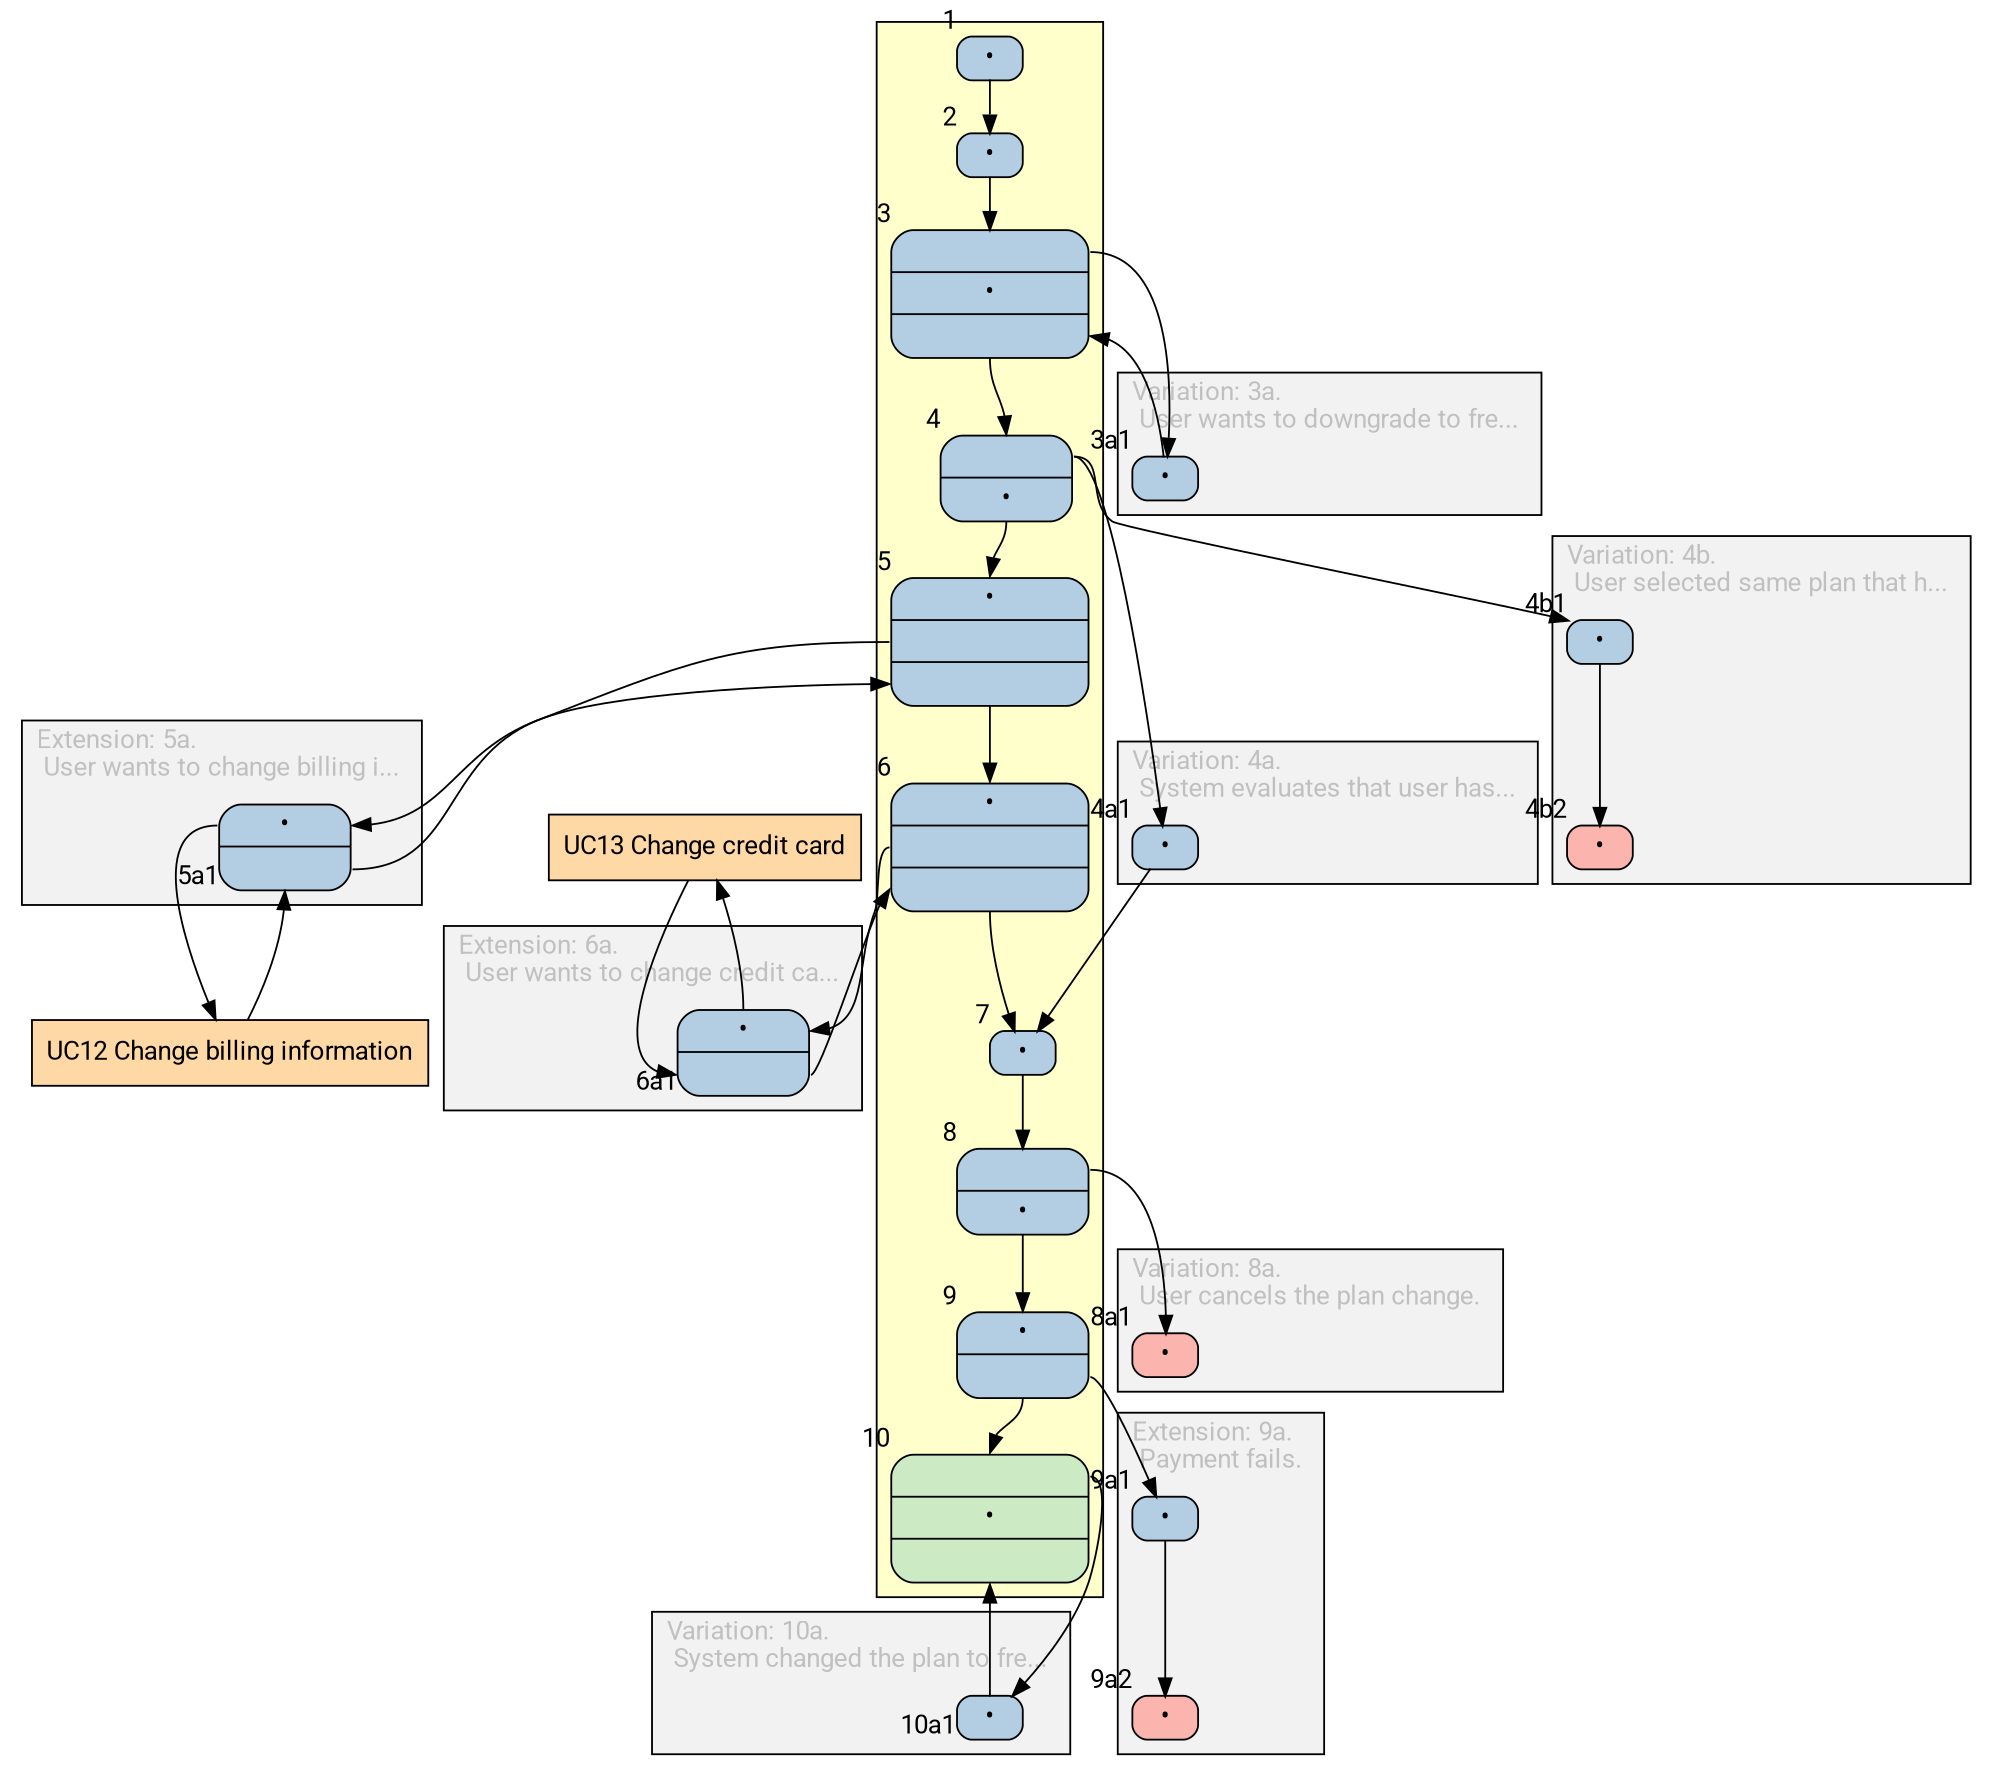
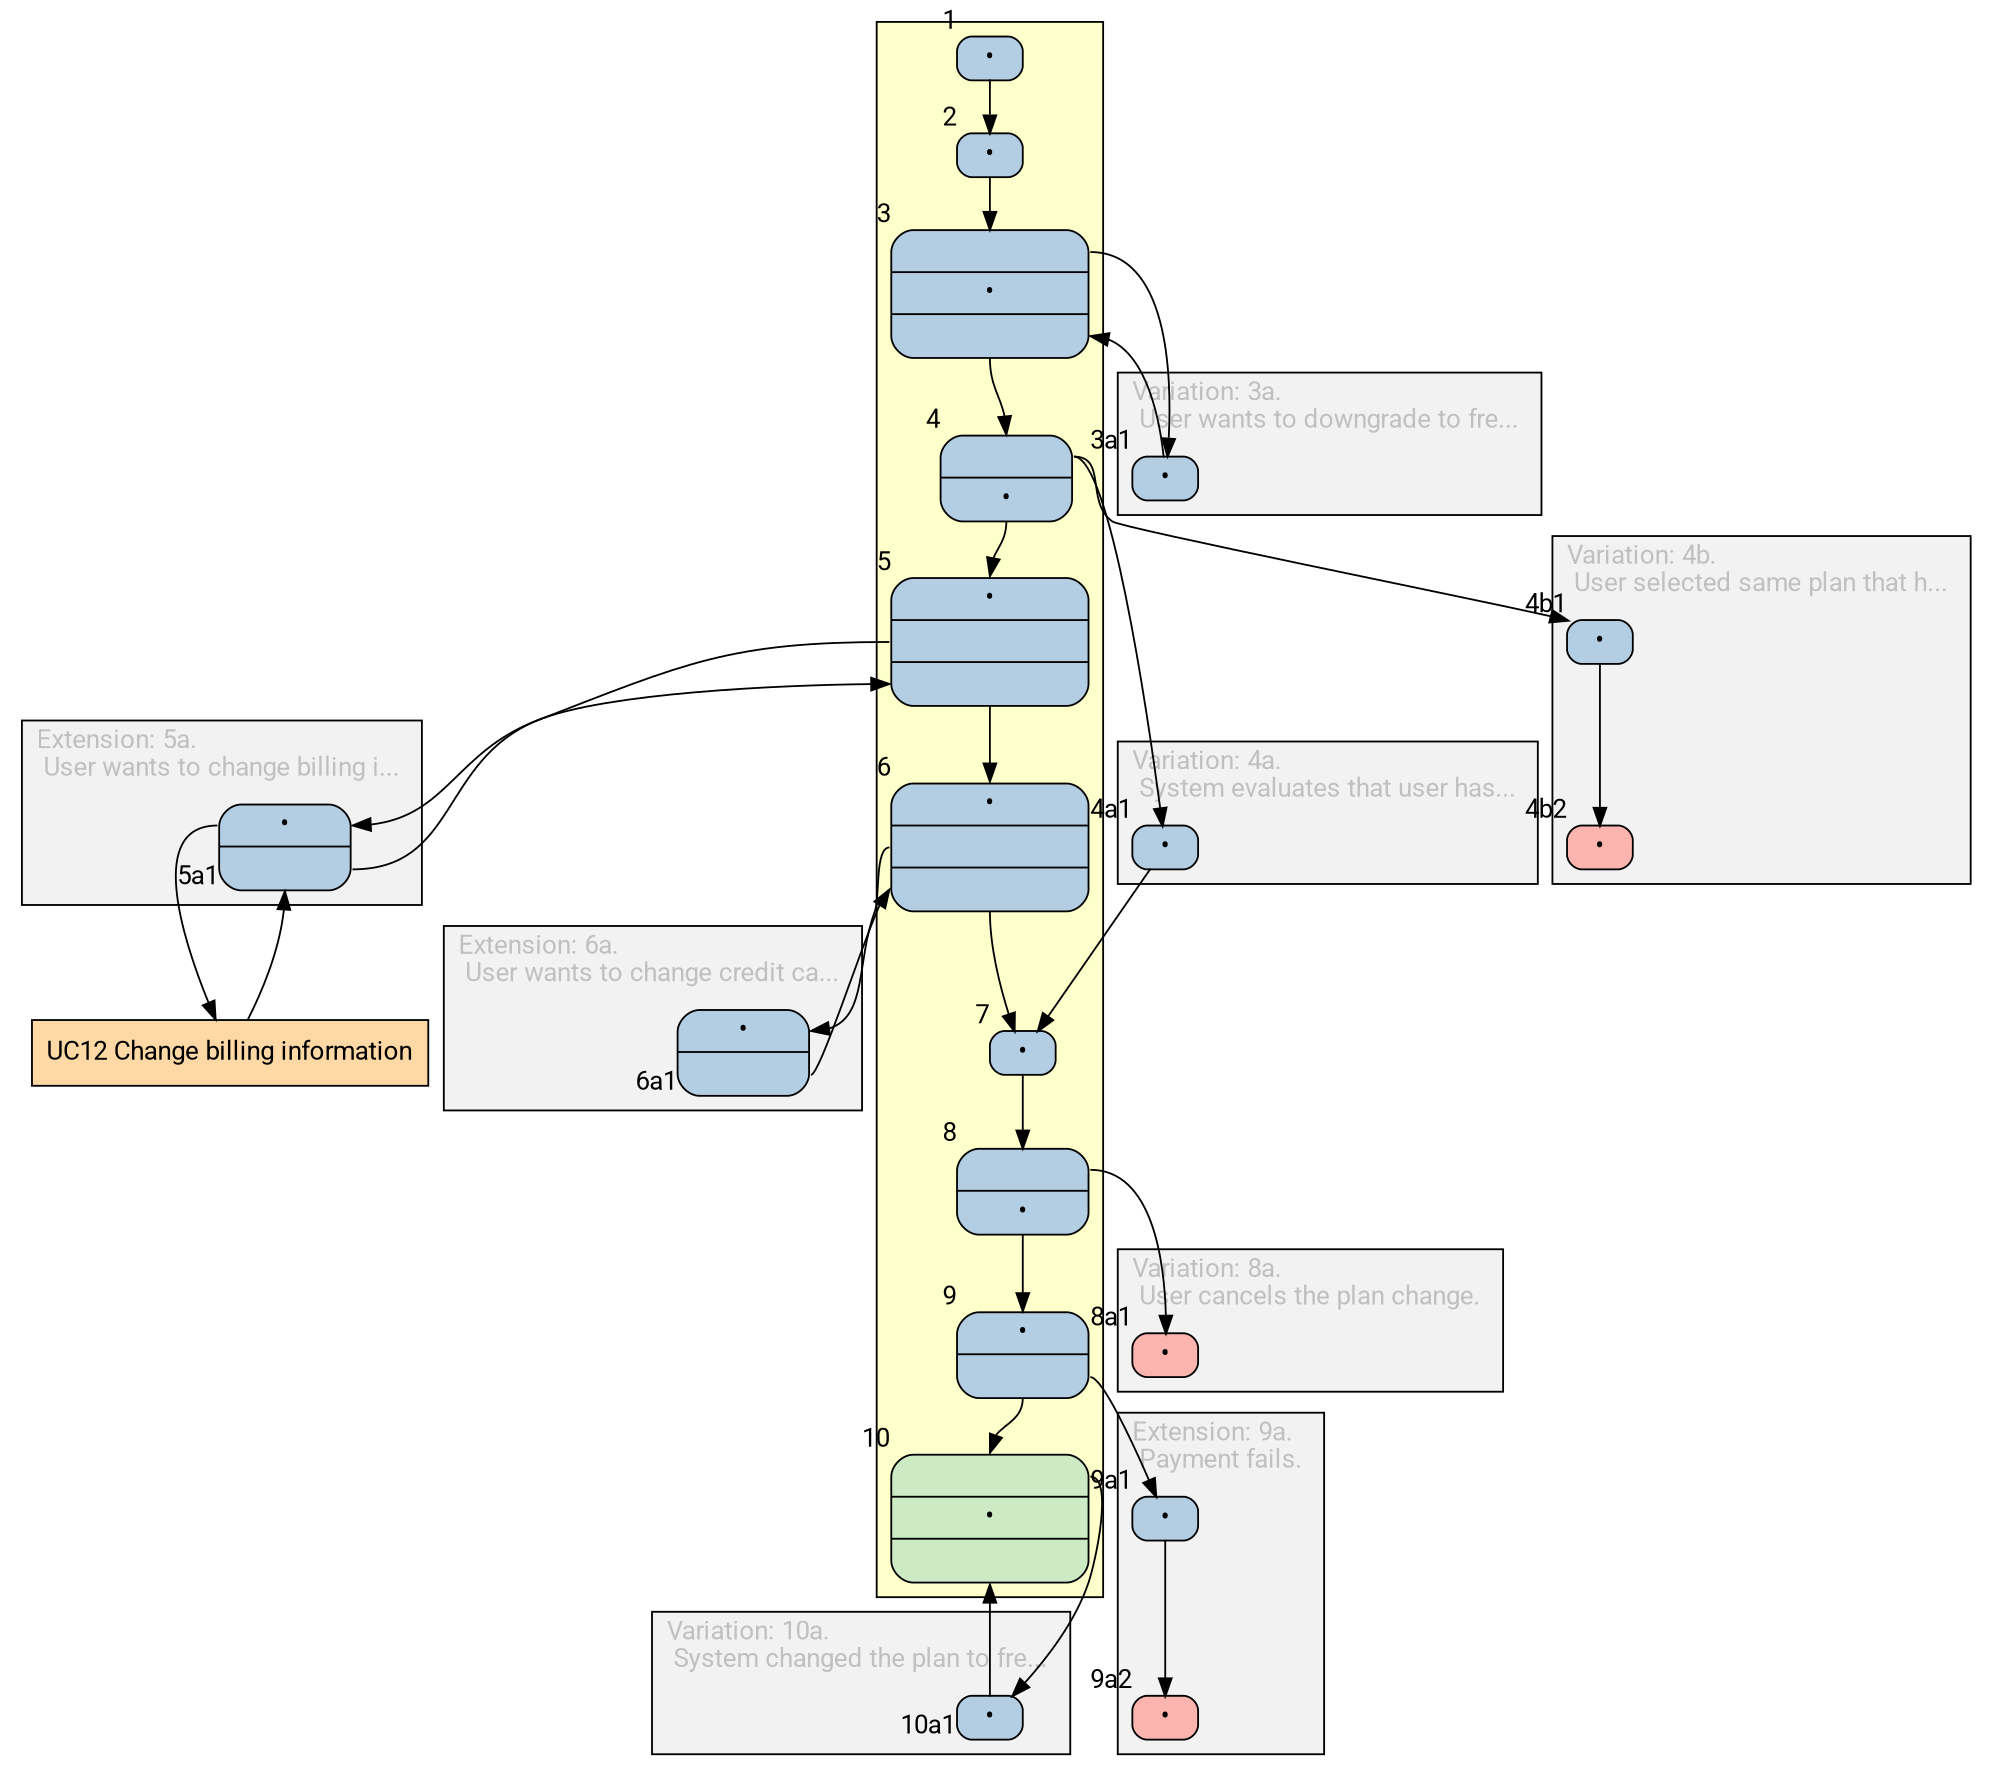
node "UC13 Change credit card": removed
